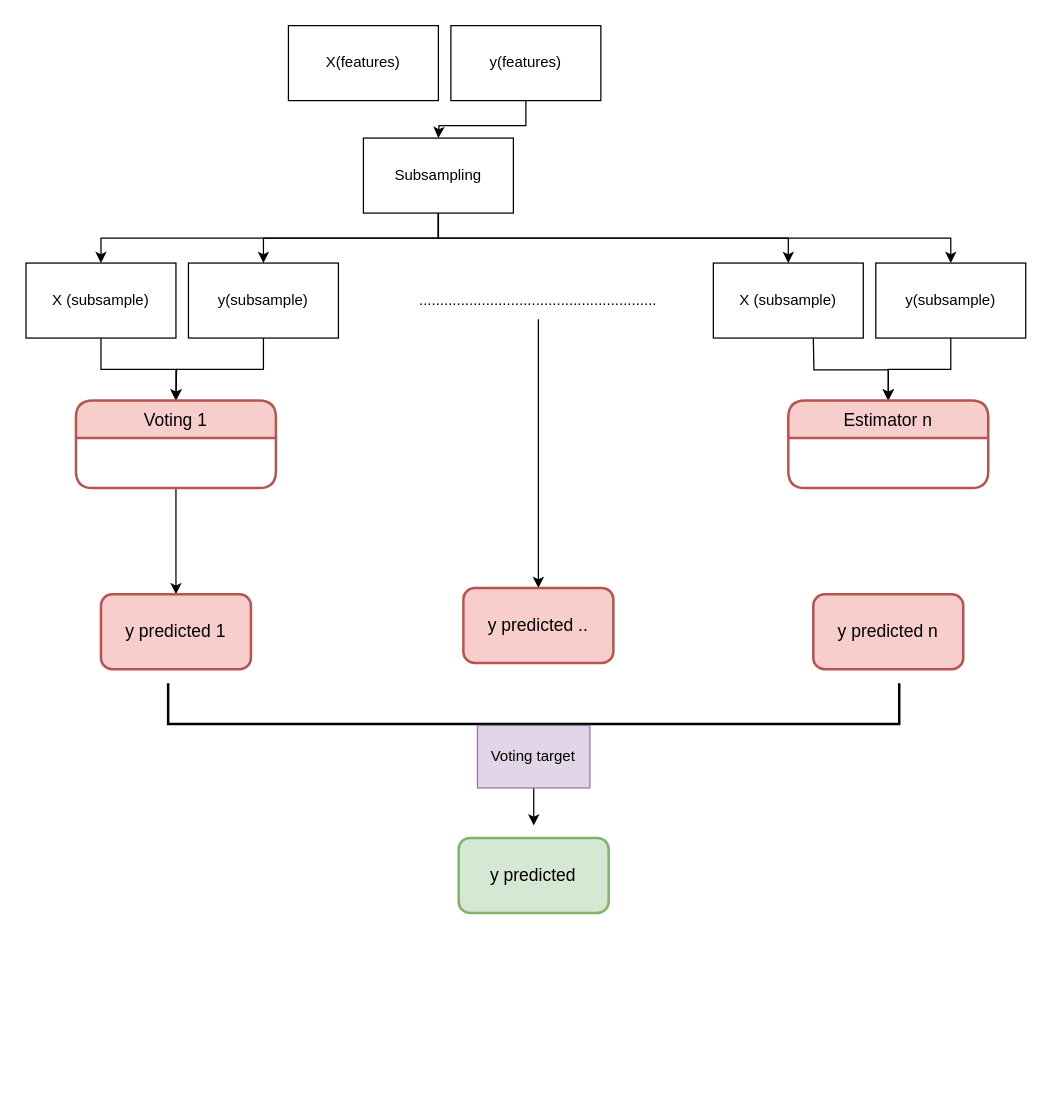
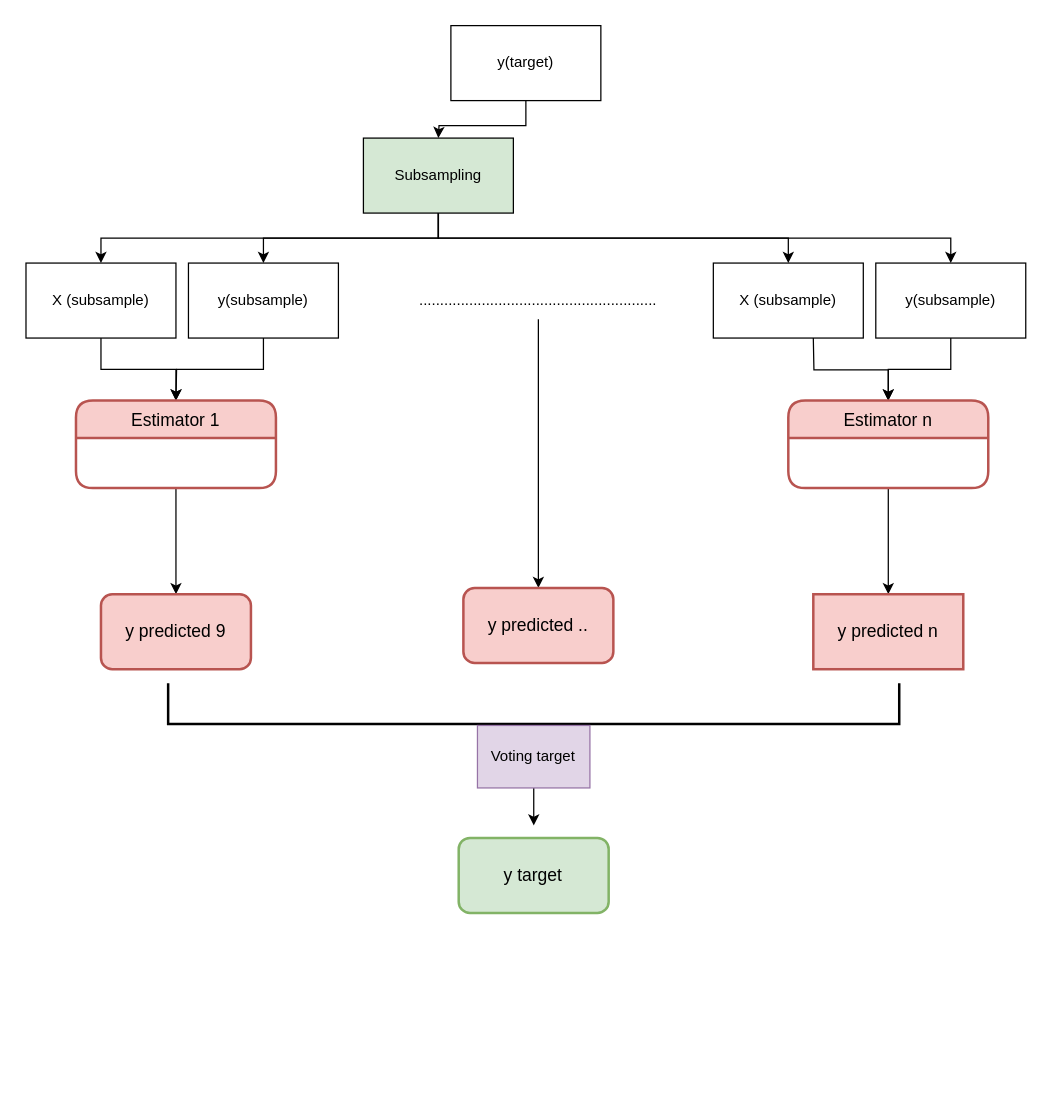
node "X(features)": removed
node "y(features)": label "y(features)" -> "y(target)"
node "Subsampling": fillcolor #ffffff -> #d5e8d4
node "Voting 1": label "Voting 1" -> "Estimator 1"
edge "Estimator n" -> "y predicted n": added
node "y predicted 1": label "y predicted 1" -> "y predicted 9"
node "y predicted n": shape rounded rectangle -> rectangle
node "y predicted": label "y predicted" -> "y target"
